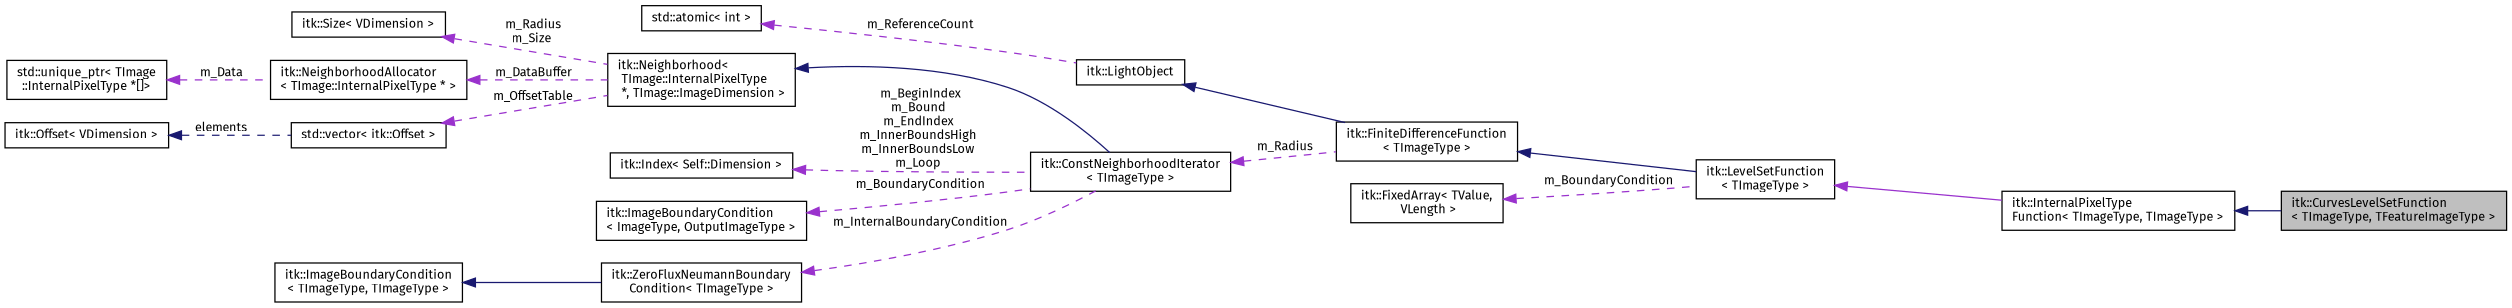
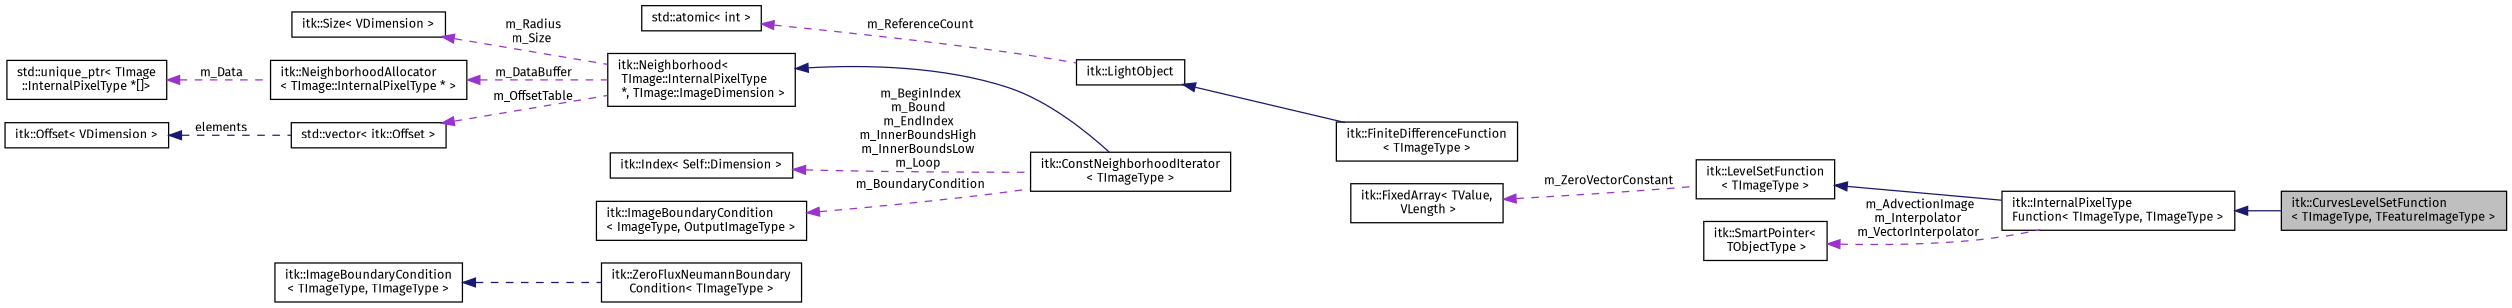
edge "itk::FiniteDifferenceFunction < TImageType >" -> "itk::ConstNeighborhoodIterator < TImageType >": removed, label "m_Radius"
edge "itk::LevelSetFunction < TImageType >" -> "itk::FiniteDifferenceFunction < TImageType >": removed
edge "itk::LevelSetFunction < TImageType >" -> "itk::FixedArray< TValue, VLength >": label " m_BoundaryCondition" -> " m_ZeroVectorConstant"
edge "itk::InternalPixelType Function< TImageType, TImageType >" -> "itk::LevelSetFunction < TImageType >": color darkorchid3 -> midnightblue
node "itk::SmartPointer< TObjectType >": added
edge "itk::ConstNeighborhoodIterator < TImageType >" -> "itk::ZeroFluxNeumannBoundary Condition< TImageType >": removed, label "m_InternalBoundaryCondition"
edge "itk::ZeroFluxNeumannBoundary Condition< TImageType >" -> "itk::ImageBoundaryCondition < TImageType, TImageType >": style solid -> dashed
